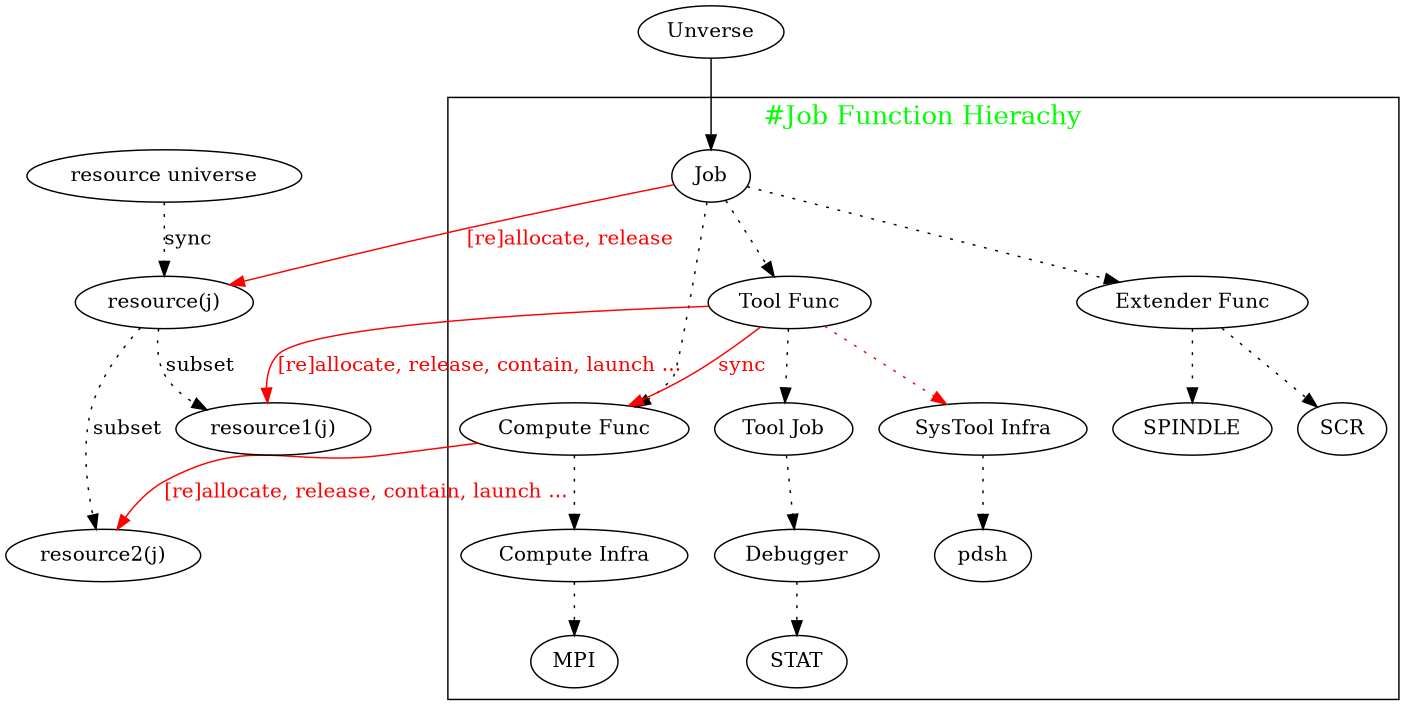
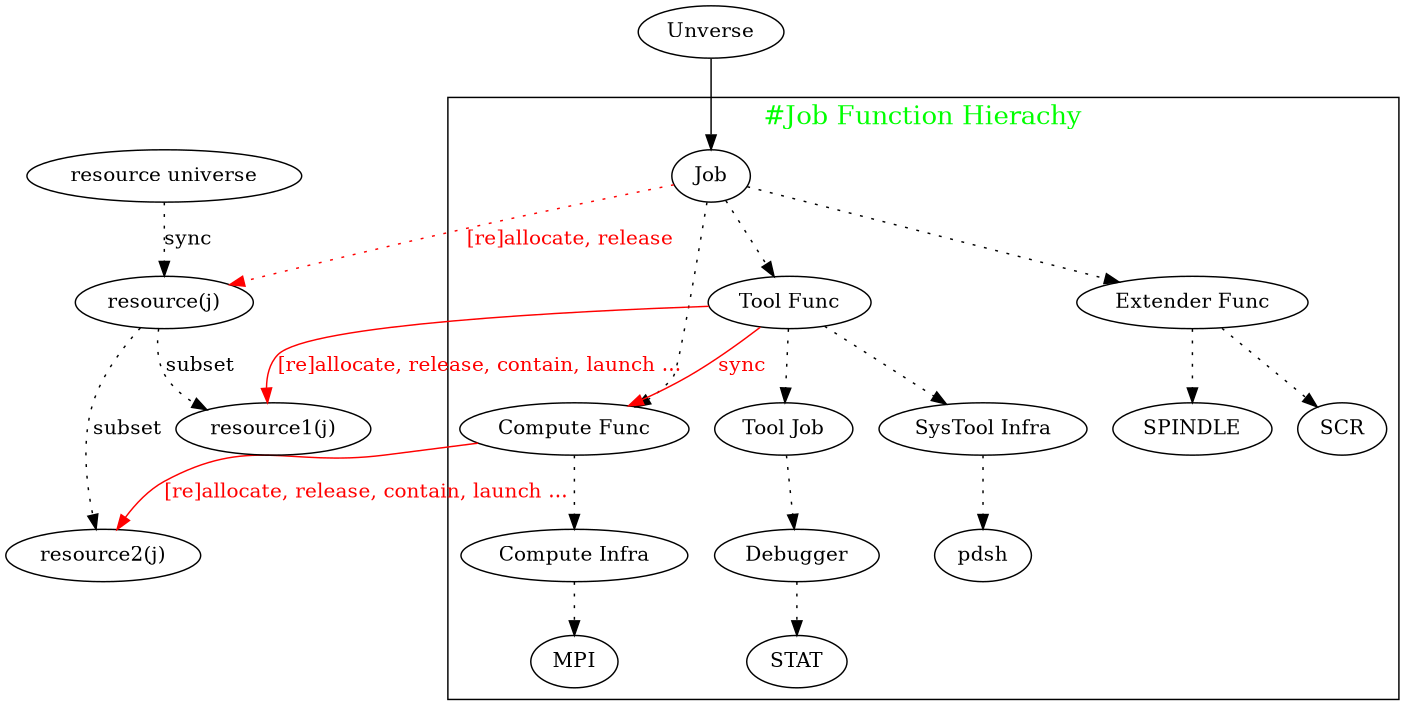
edge "Job" -> "resource(j)": style solid -> dotted
edge "Tool Func" -> "SysTool Infra": color red -> black
